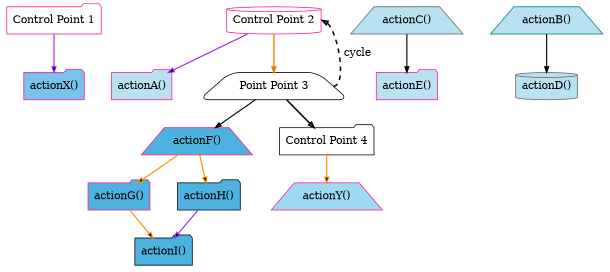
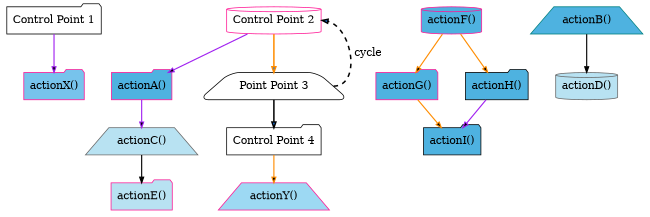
node "Control Point 1": color deeppink -> black
node "actionB()": fillcolor #b8e2f2 -> #4eb2e0
node "actionA()": fillcolor #b8e2f2 -> #4eb2e0
edge "actionA()" -> "actionC()": added
edge "Point Point 3" -> "actionF()": removed
node "actionF()": shape trapezium -> cylinder
